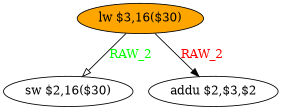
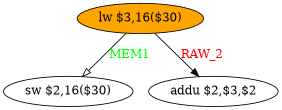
edge "lw $3,16($30)" -> "sw $2,16($30)": label "RAW_2" -> "MEM1"
